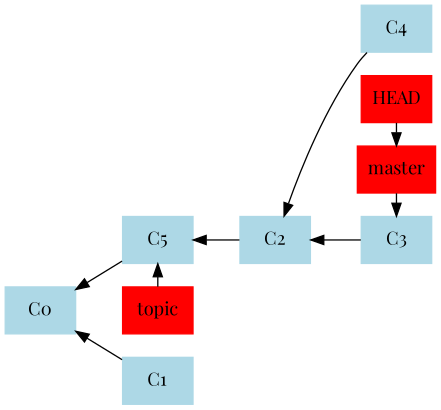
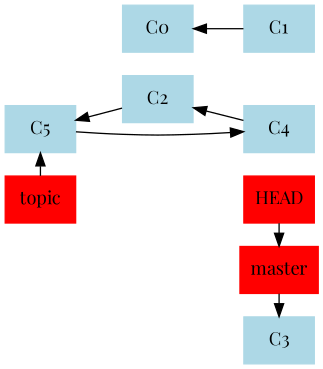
edge "C3" -> "C2": removed
edge "C5" -> "C0": now "C5" -> "C4"
